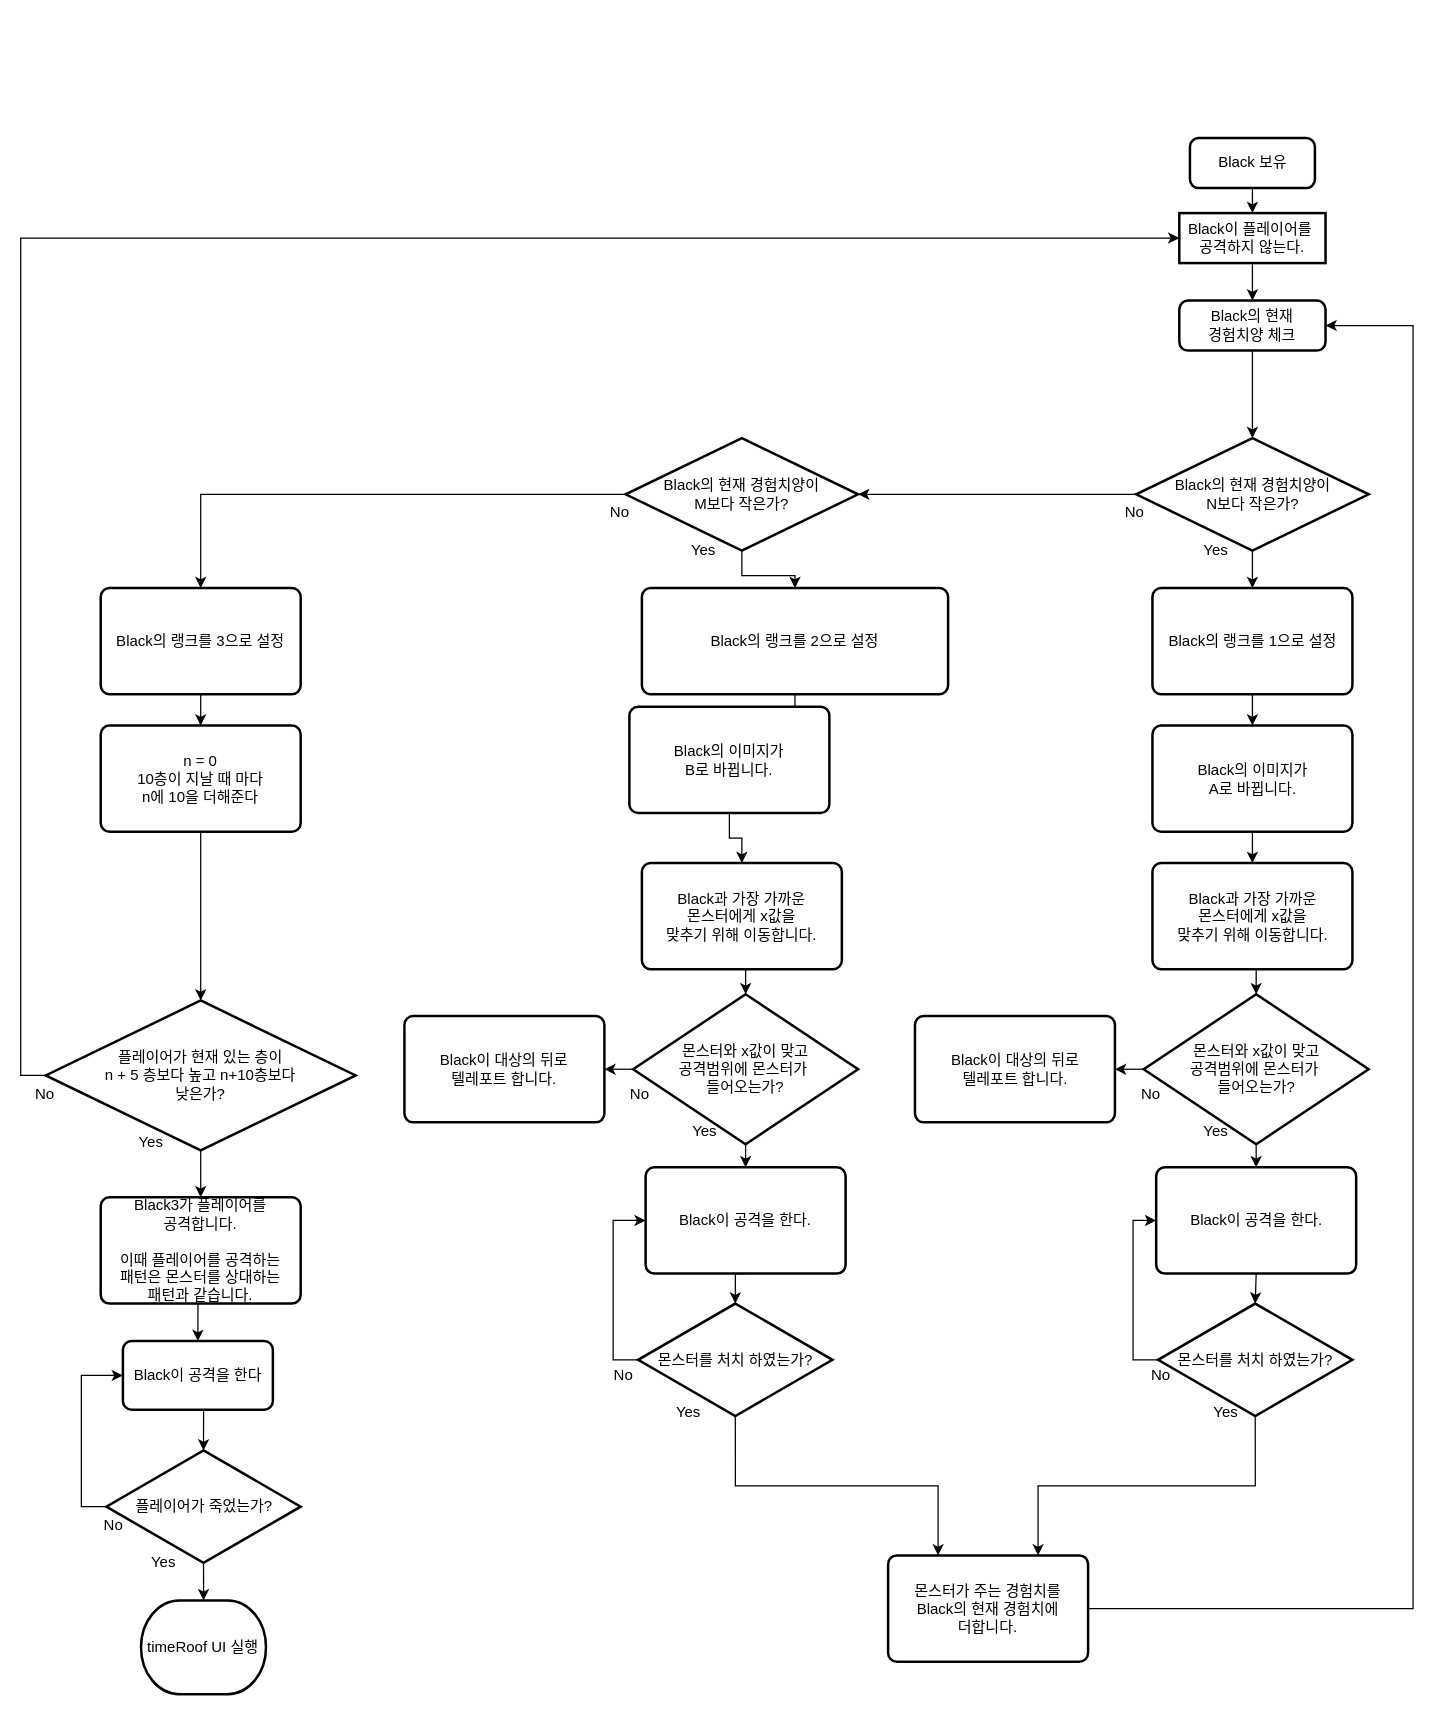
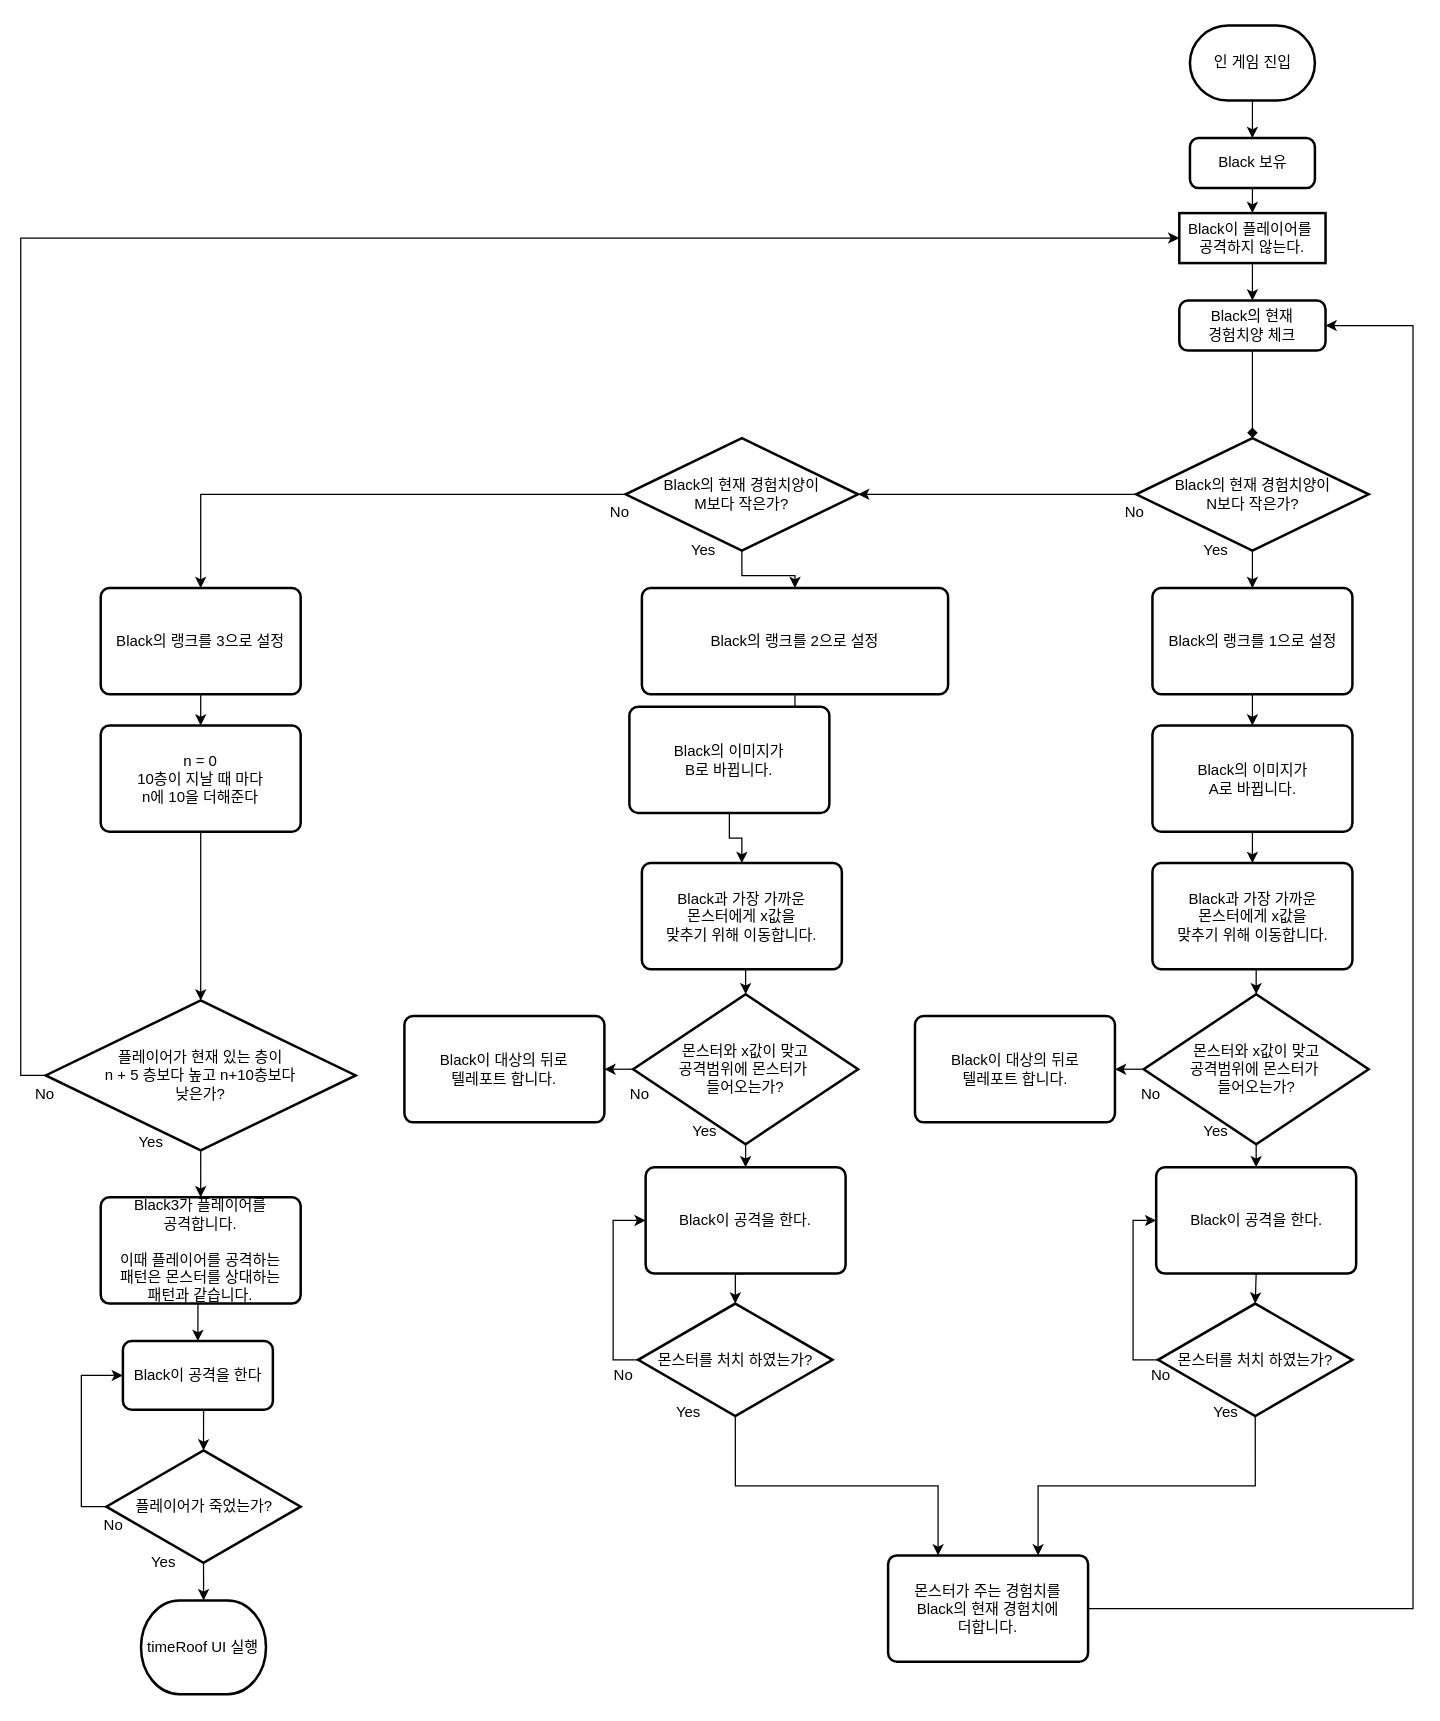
node "인 게임 진입": added
edge "인 게임 진입" -> "Black 보유": added
edge "Black의 현재 경험치양 체크" -> "Black의 현재 경험치양이 N보다 작은가?": arrowhead classic -> diamond
